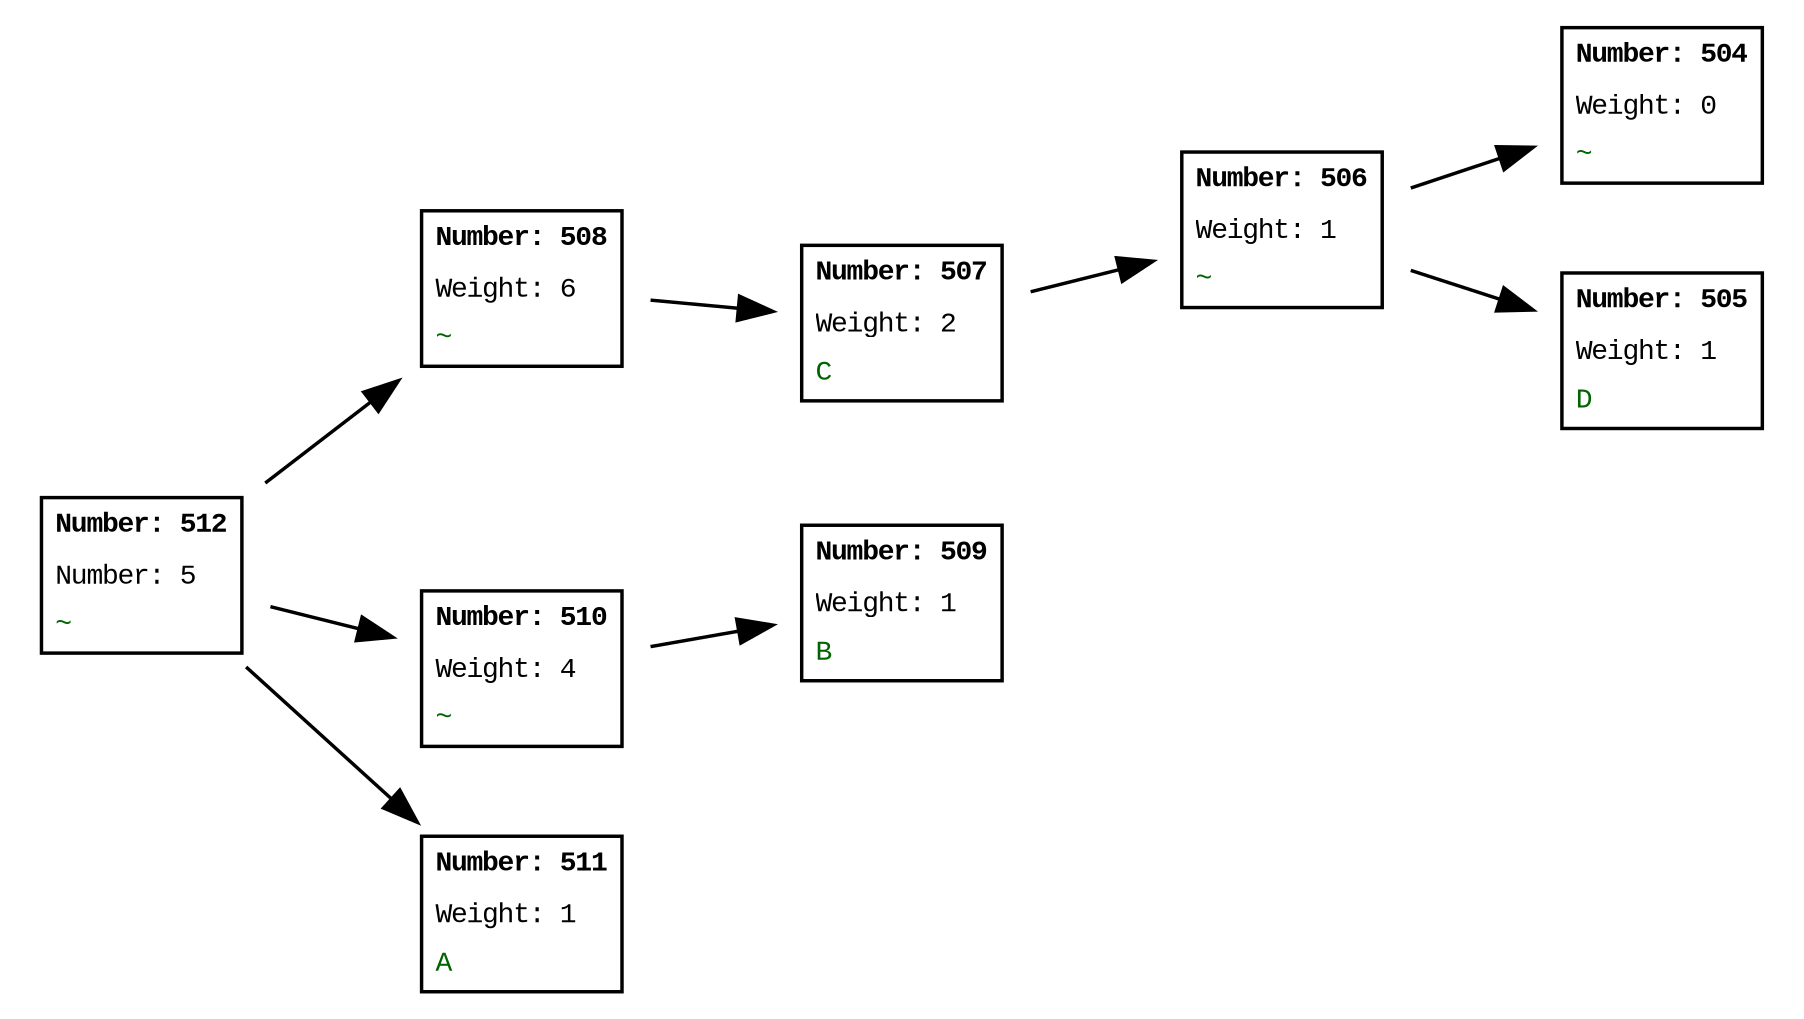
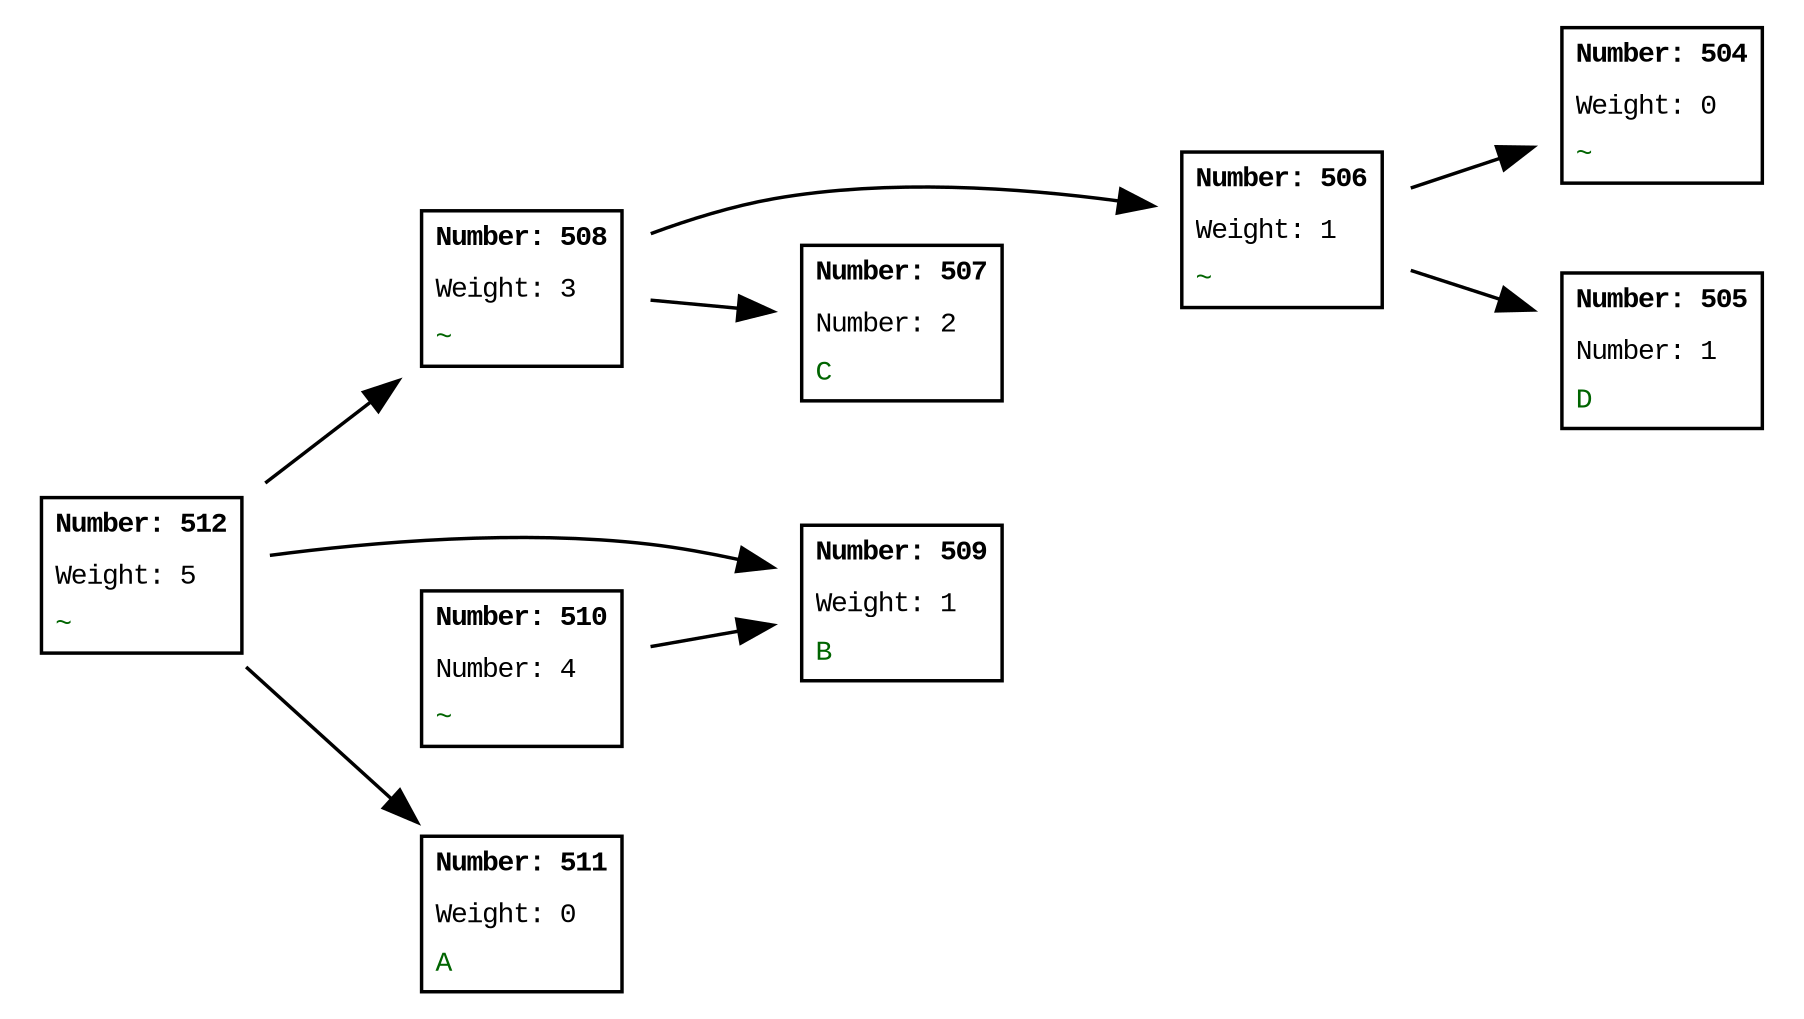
edge "Number: 507" -> "Number: 506": now "Number: 508" -> "Number: 506"
node "Number: 508": text "Weight: 6" -> "Weight: 3"
node "Number: 507": text "Weight: 2" -> "Number: 2"
node "Number: 505": text "Weight: 1" -> "Number: 1"
node "Number: 512": text "Number: 5" -> "Weight: 5"
edge "Number: 512" -> "Number: 510": now "Number: 512" -> "Number: 509"
node "Number: 510": text "Weight: 4" -> "Number: 4"
node "Number: 511": text "Weight: 1" -> "Weight: 0"
